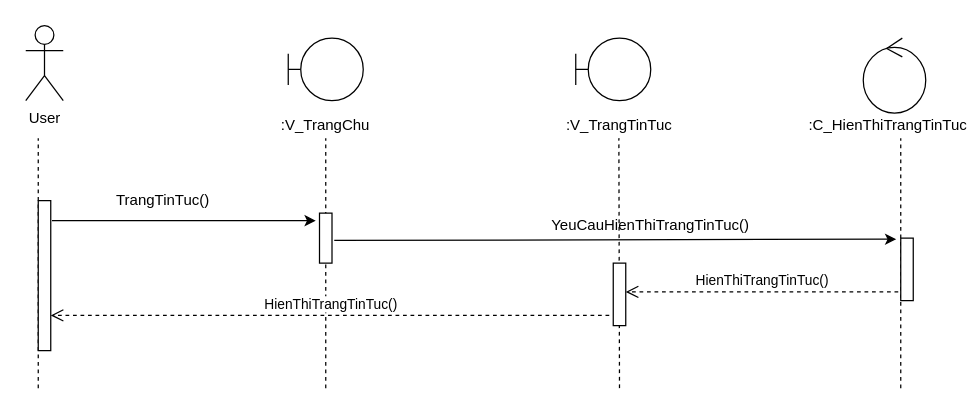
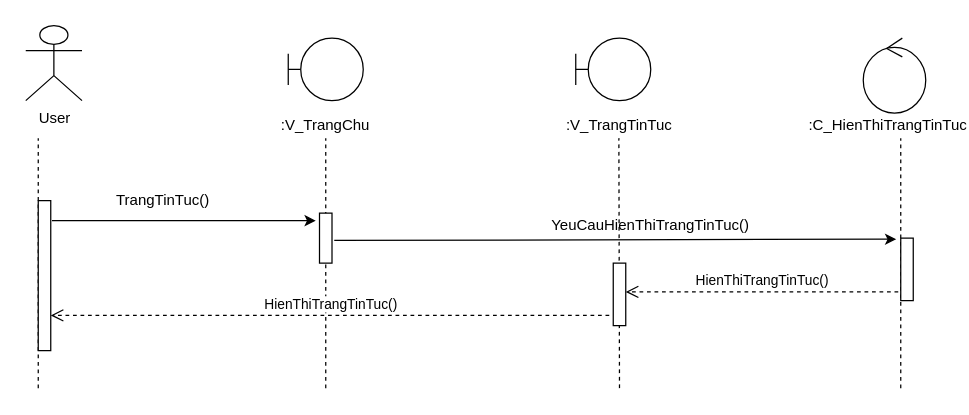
node "User": size 38x75 -> 56x75
